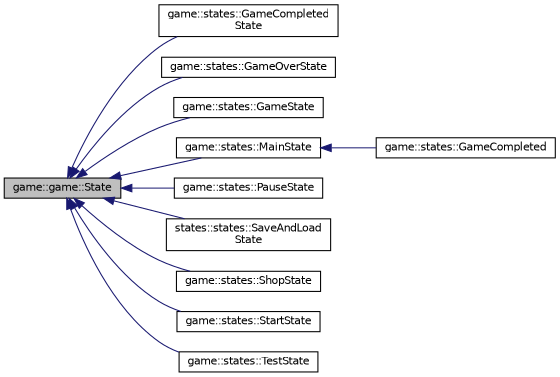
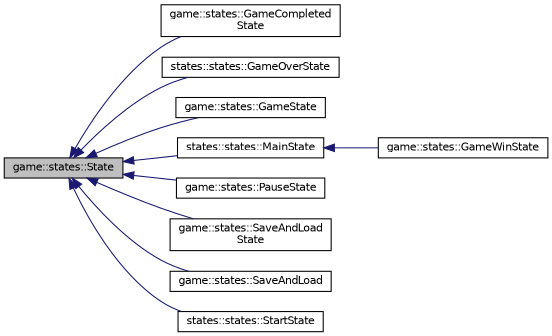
node "game::states::GameOverState": label "game::states::GameOverState" -> "states::states::GameOverState"
node "game::states::MainState": label "game::states::MainState" -> "states::states::MainState"
node "game::states::GameCompleted": label "game::states::GameCompleted" -> "game::states::GameWinState"
node "game::game::State": label "game::game::State" -> "game::states::State"
node "states::states::SaveAndLoad State": label "states::states::SaveAndLoad State" -> "game::states::SaveAndLoad State"
node "game::states::ShopState": label "game::states::ShopState" -> "game::states::SaveAndLoad"
node "game::states::StartState": label "game::states::StartState" -> "states::states::StartState"
node "game::states::TestState": removed
